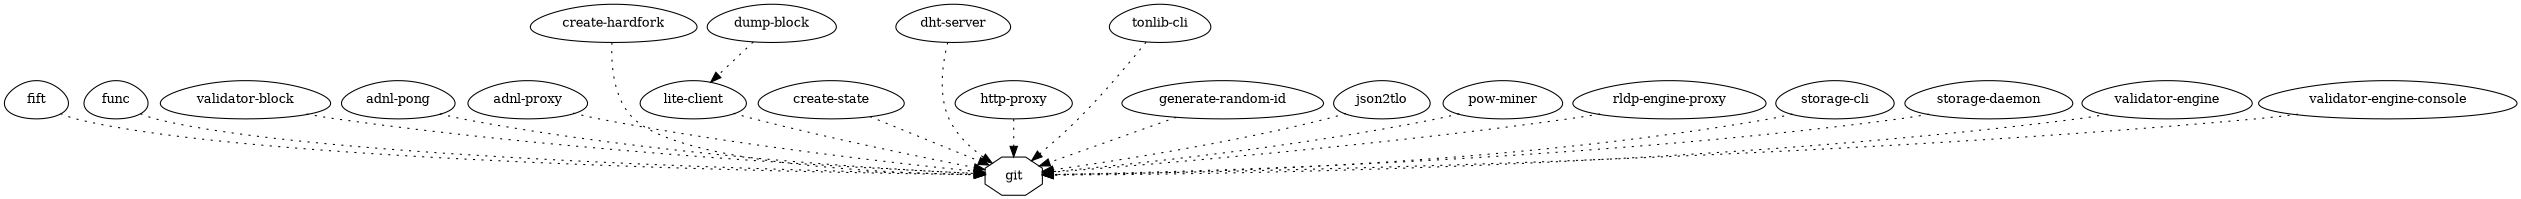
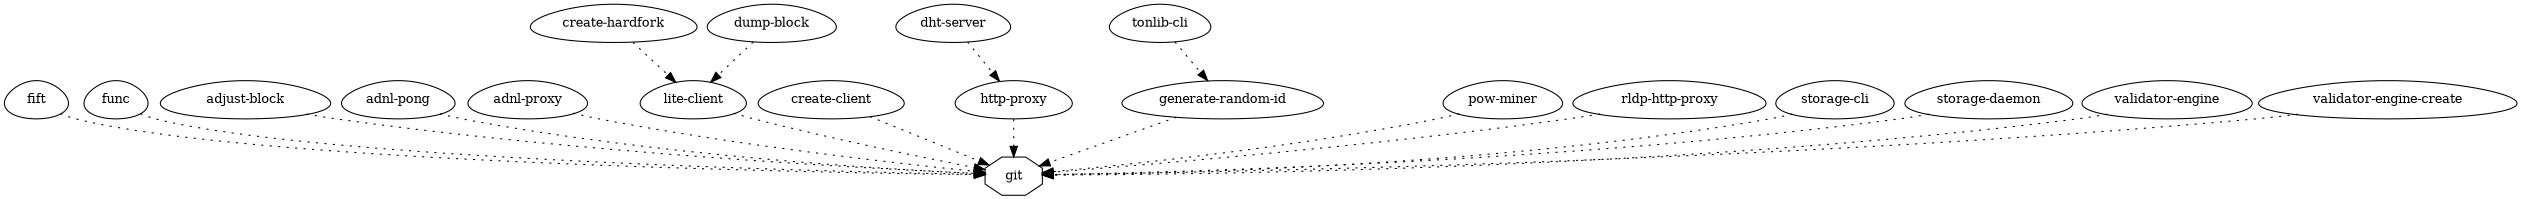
node "validator-block": label "validator-block" -> "adjust-block"
node "create-state": label "create-state" -> "create-client"
node "json2tlo": removed
node "rldp-engine-proxy": label "rldp-engine-proxy" -> "rldp-http-proxy"
node "validator-engine-console": label "validator-engine-console" -> "validator-engine-create"
edge "tonlib-cli" -> "git": now "tonlib-cli" -> "generate-random-id"
edge "dht-server" -> "git": now "dht-server" -> "http-proxy"
edge "create-hardfork" -> "git": now "create-hardfork" -> "lite-client"
